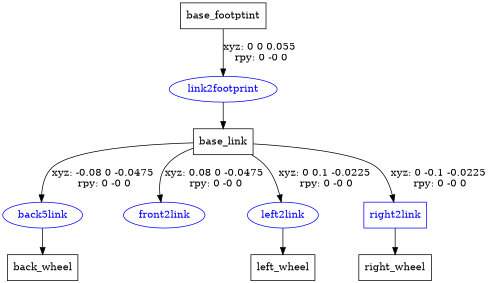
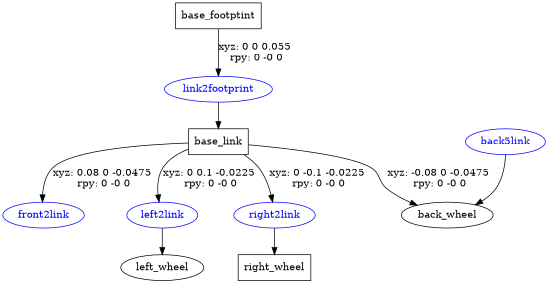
edge "base_link" -> "back5link": now "base_link" -> "back_wheel"
node "right2link": shape box -> ellipse
node "back_wheel": shape box -> ellipse
node "left_wheel": shape box -> ellipse
